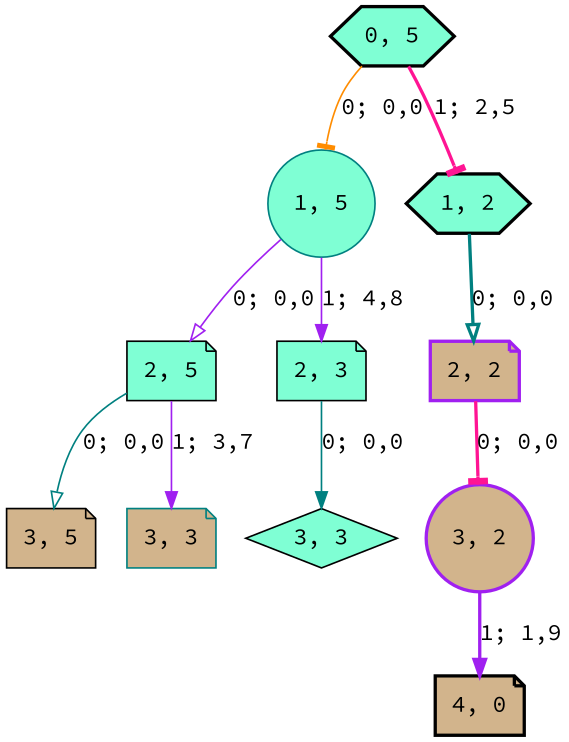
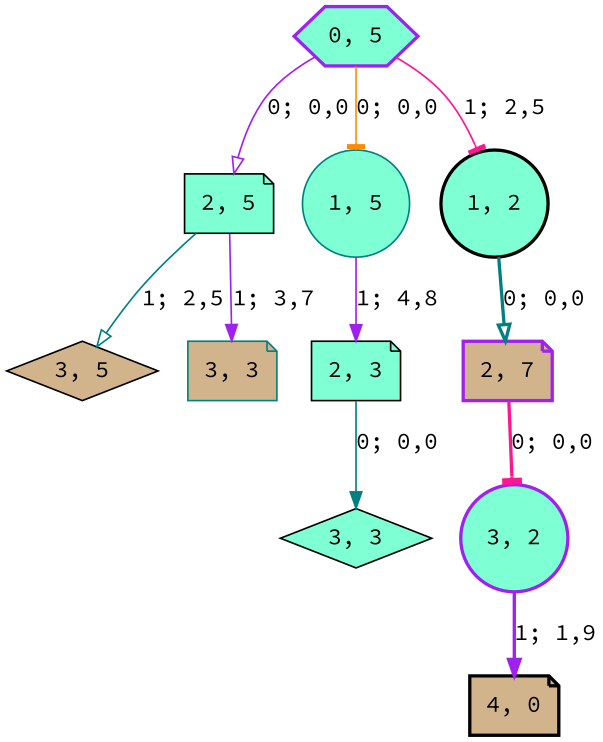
node "0, 5": color black -> purple
edge "0, 5" -> "1, 2": style bold -> solid
node "1, 2": shape hexagon -> circle
edge "1, 5" -> "2, 5": now "0, 5" -> "2, 5"
node "2, 2": label "2, 2" -> "2, 7"
edge "2, 5" -> "3, 5": label "0; 0,0" -> "1; 2,5"
node "3, 5": shape note -> diamond
node "3, 2": fillcolor tan -> aquamarine
